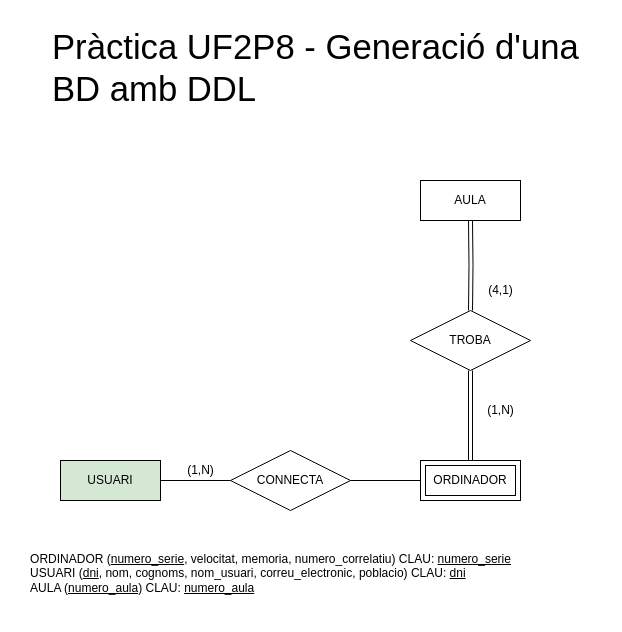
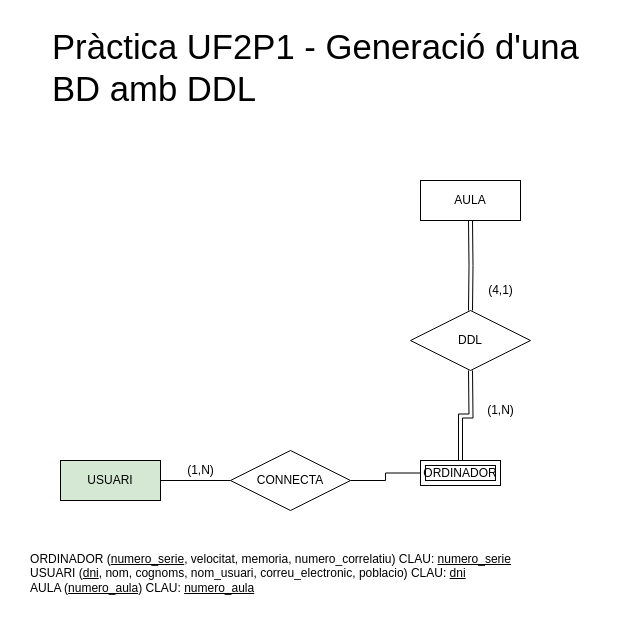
node "Pràctica UF2P8 - Generació d'una BD amb DDL": label "Pràctica UF2P8 - Generació d'una BD amb DDL" -> "Pràctica UF2P1 - Generació d'una BD amb DDL"
node "TROBA": label "TROBA" -> "DDL"
node "ORDINADOR": size 100x40 -> 80x25
